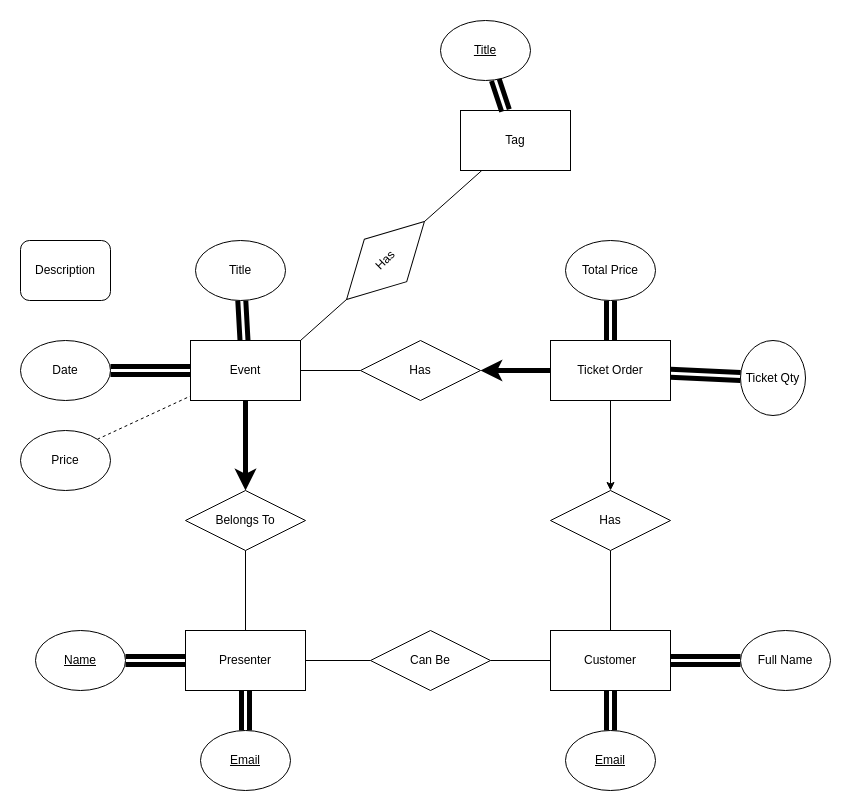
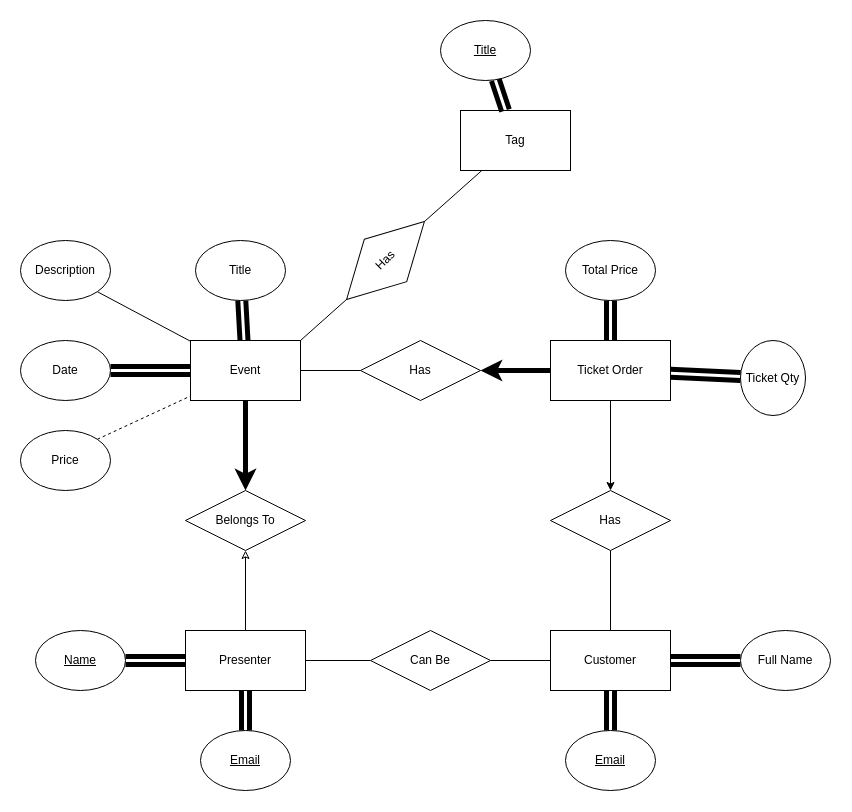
node "Description": shape rounded rectangle -> ellipse
edge "Description" -- "Event": added
edge "Belongs To" -- "Presenter": arrowhead none -> classic
